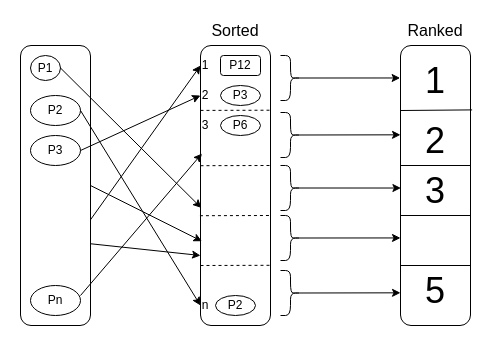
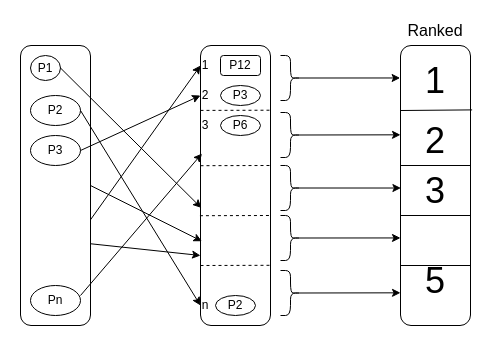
node "Sorted": removed
node "5": moved (436, 291) -> (436, 281)
